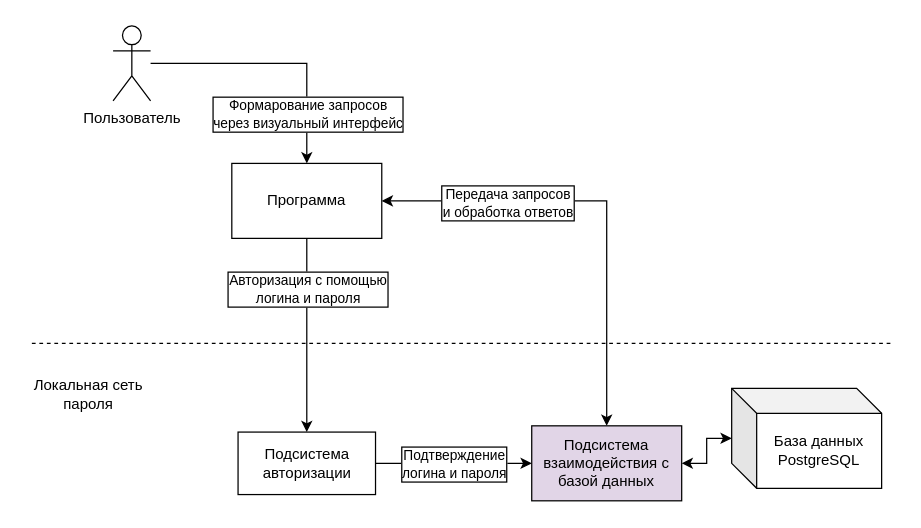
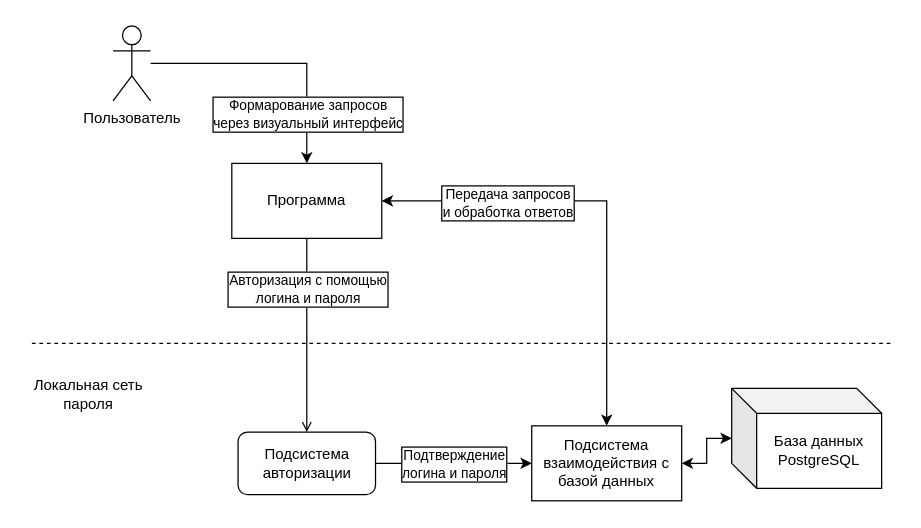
edge "Программа" -> "Подсистема авторизации": arrowhead classic -> open
node "Подсистема авторизации": shape rectangle -> rounded rectangle
node "Подсистема взаимодействия с базой данных": fillcolor #e1d5e7 -> #ffffff
